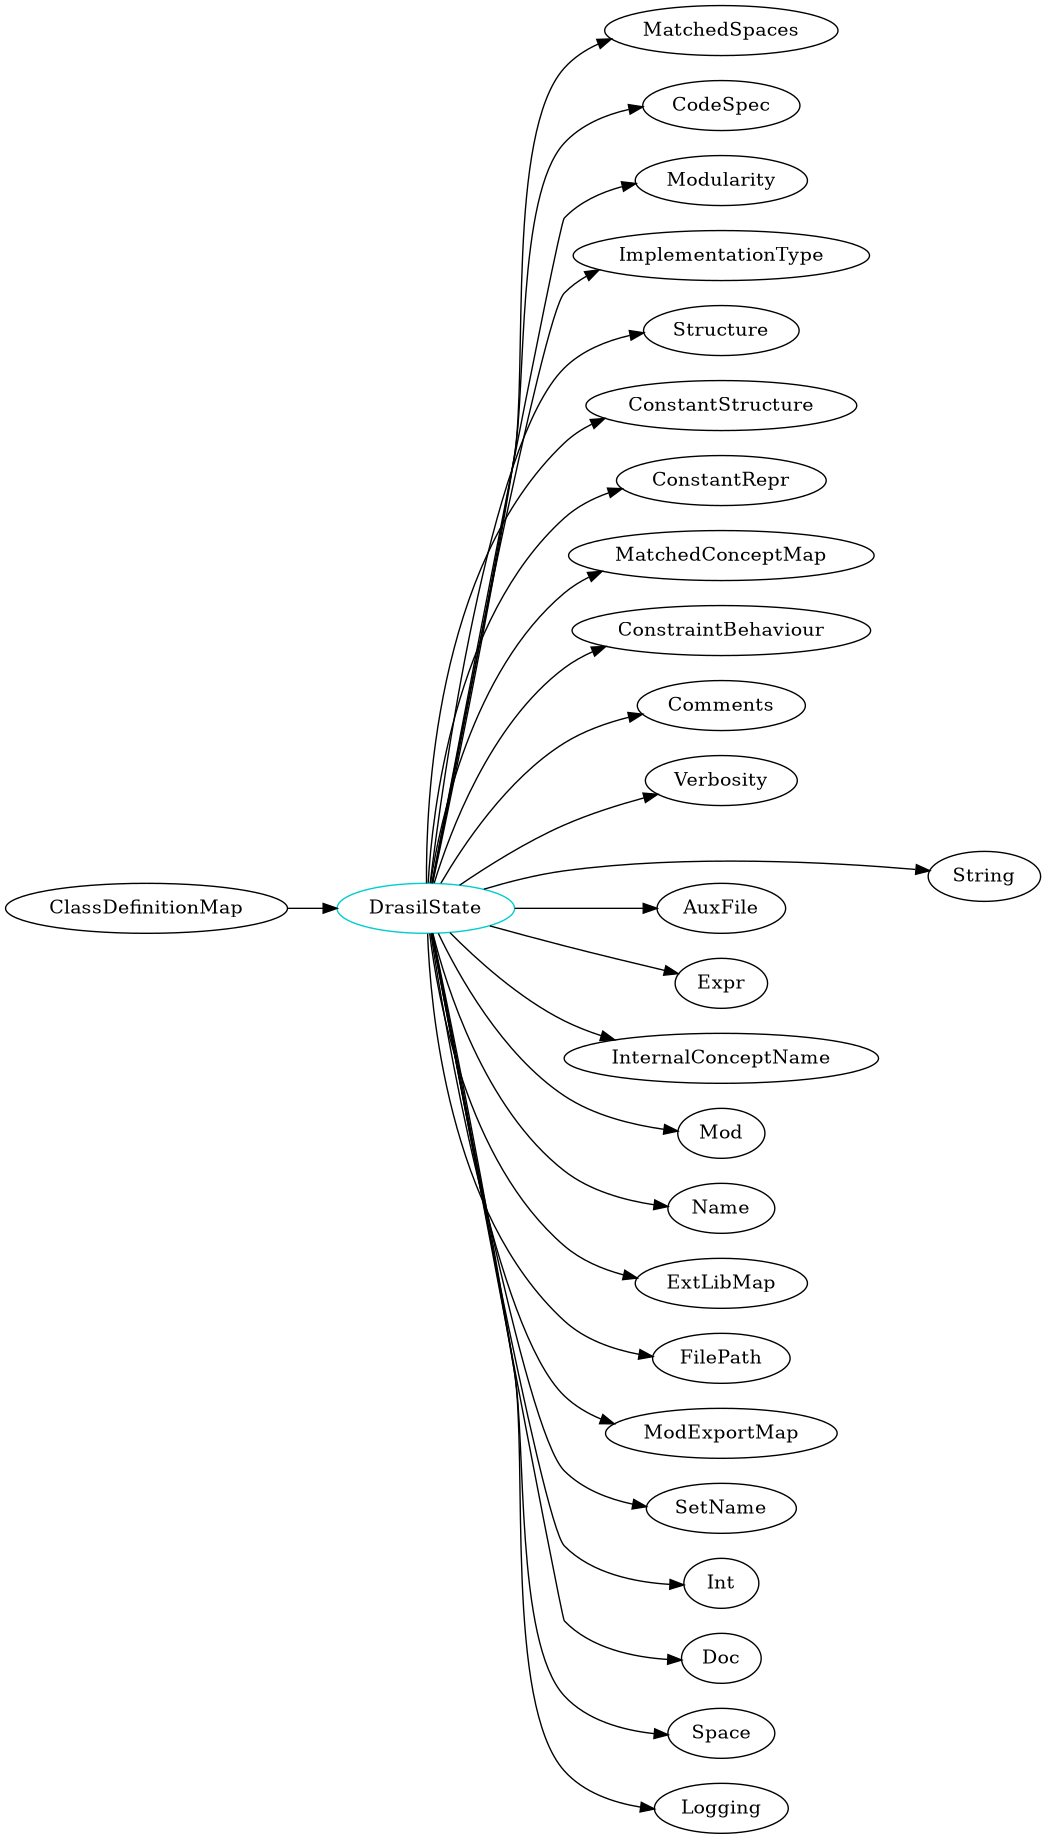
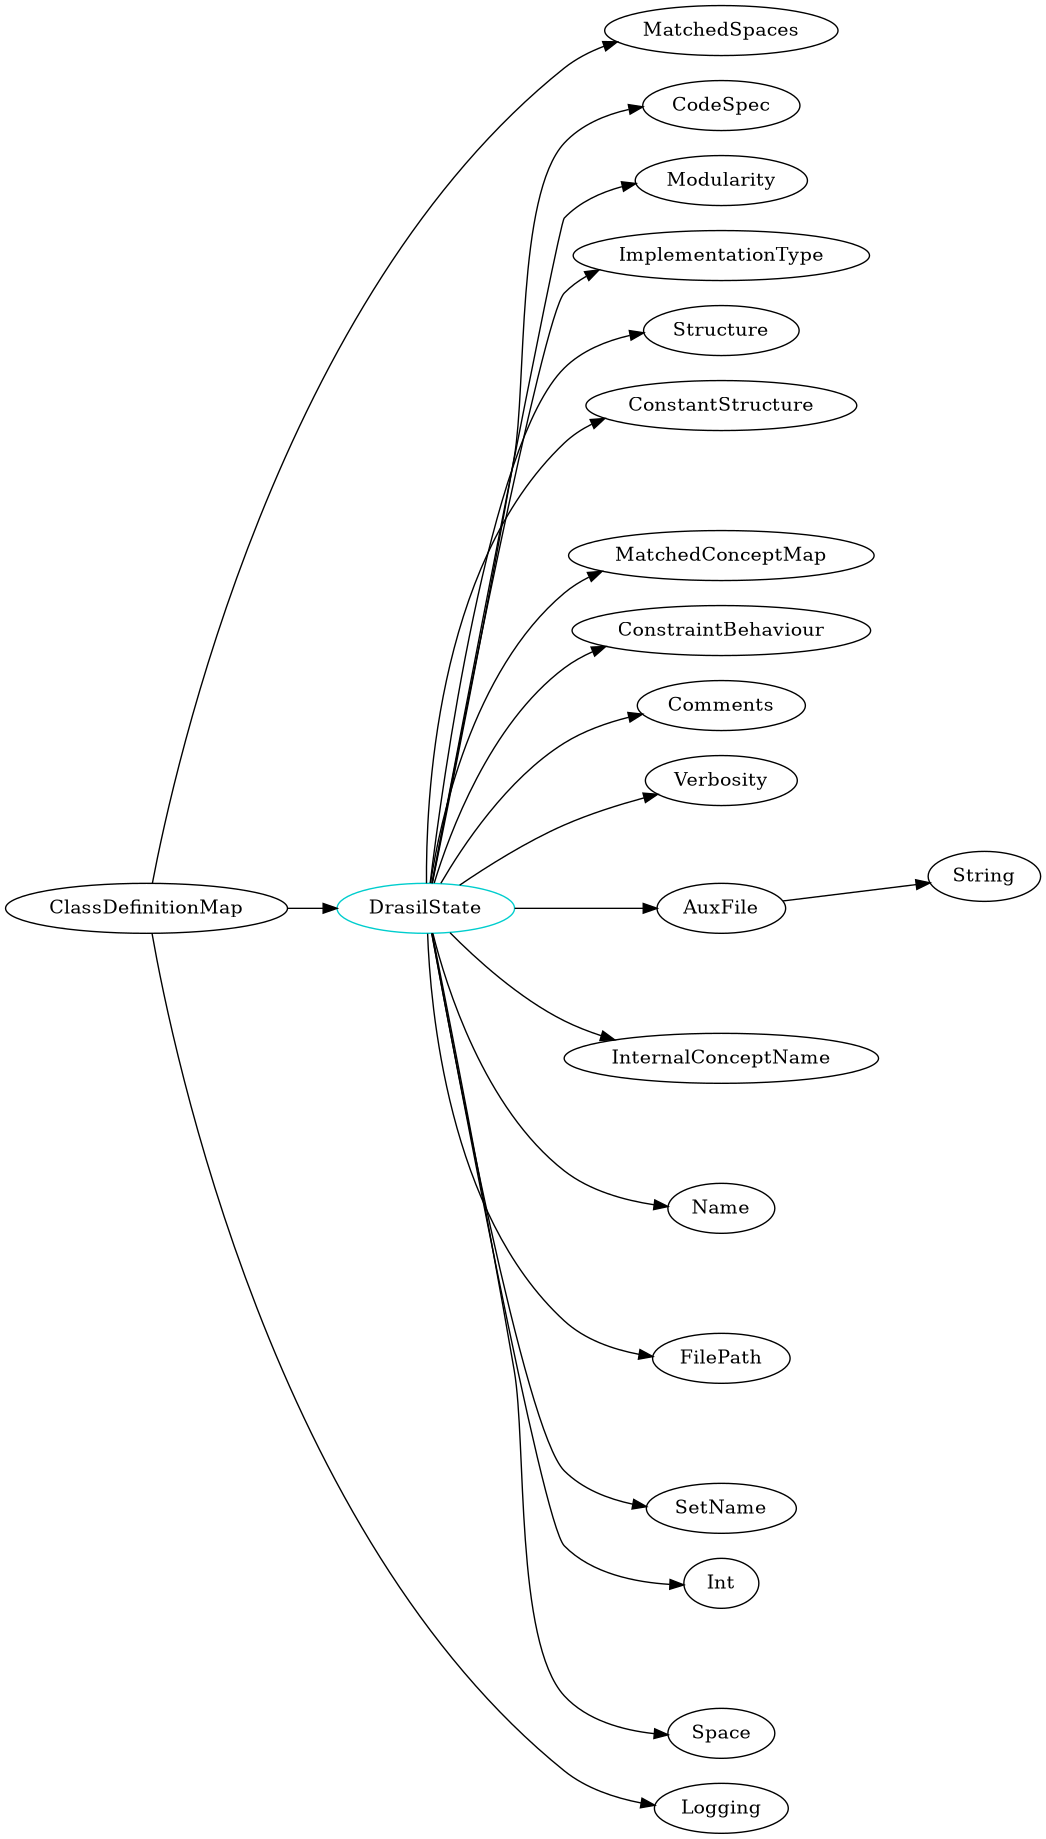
edge "DrasilState" -> "MatchedSpaces": now "ClassDefinitionMap" -> "MatchedSpaces"
node "ConstantRepr": removed
edge "DrasilState" -> "String": now "AuxFile" -> "String"
node "Expr": removed
node "Mod": removed
node "ExtLibMap": removed
node "ModExportMap": removed
edge "DrasilState" -> "Logging": now "ClassDefinitionMap" -> "Logging"
node "Doc": removed
